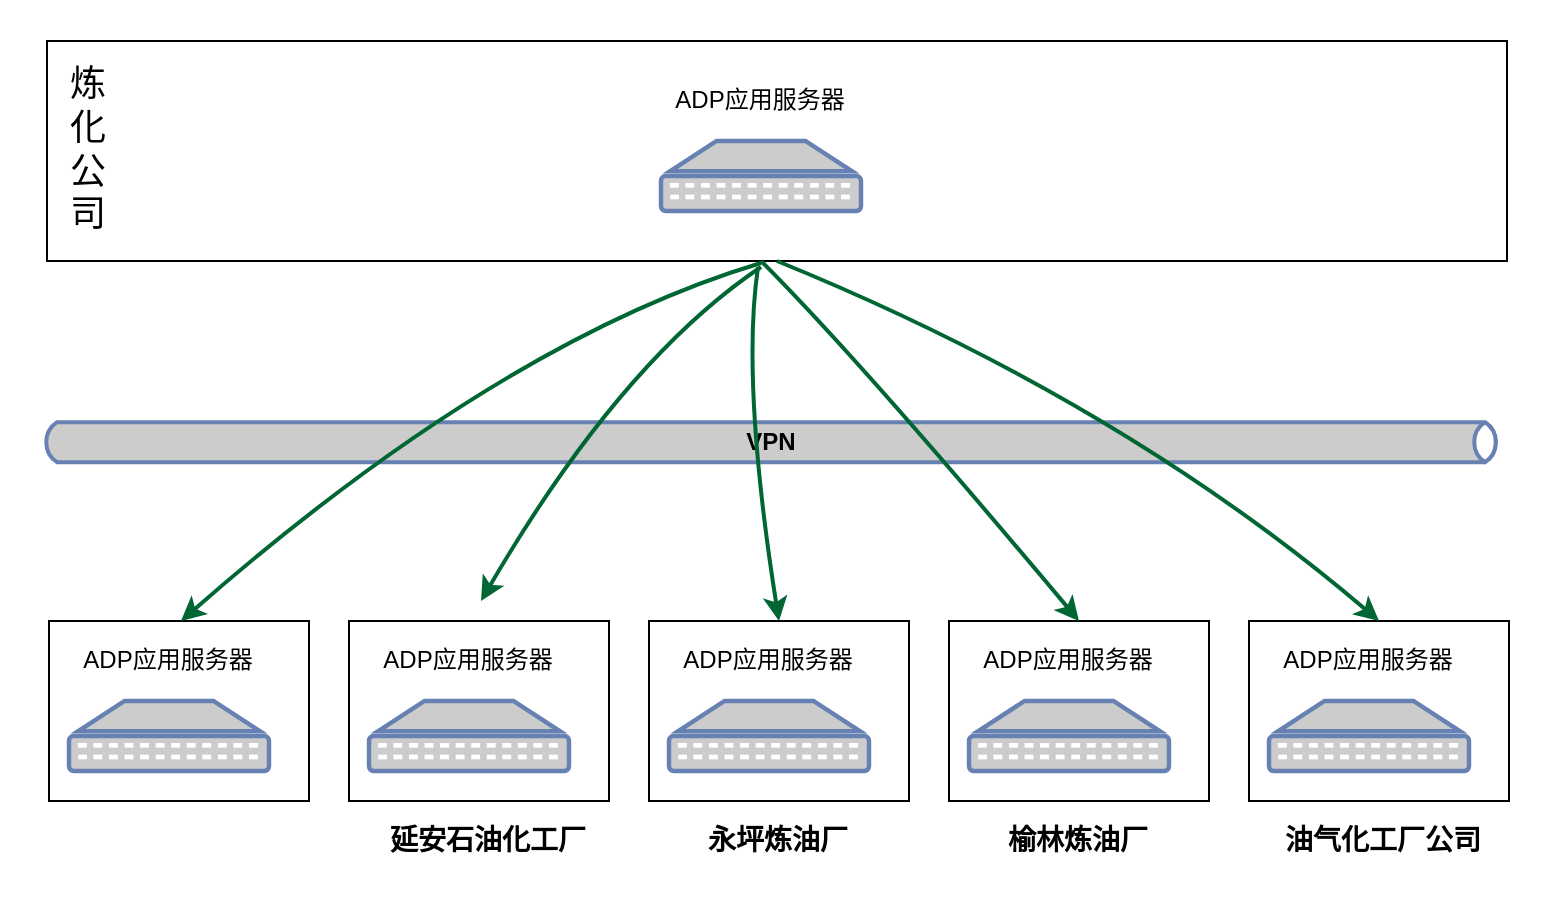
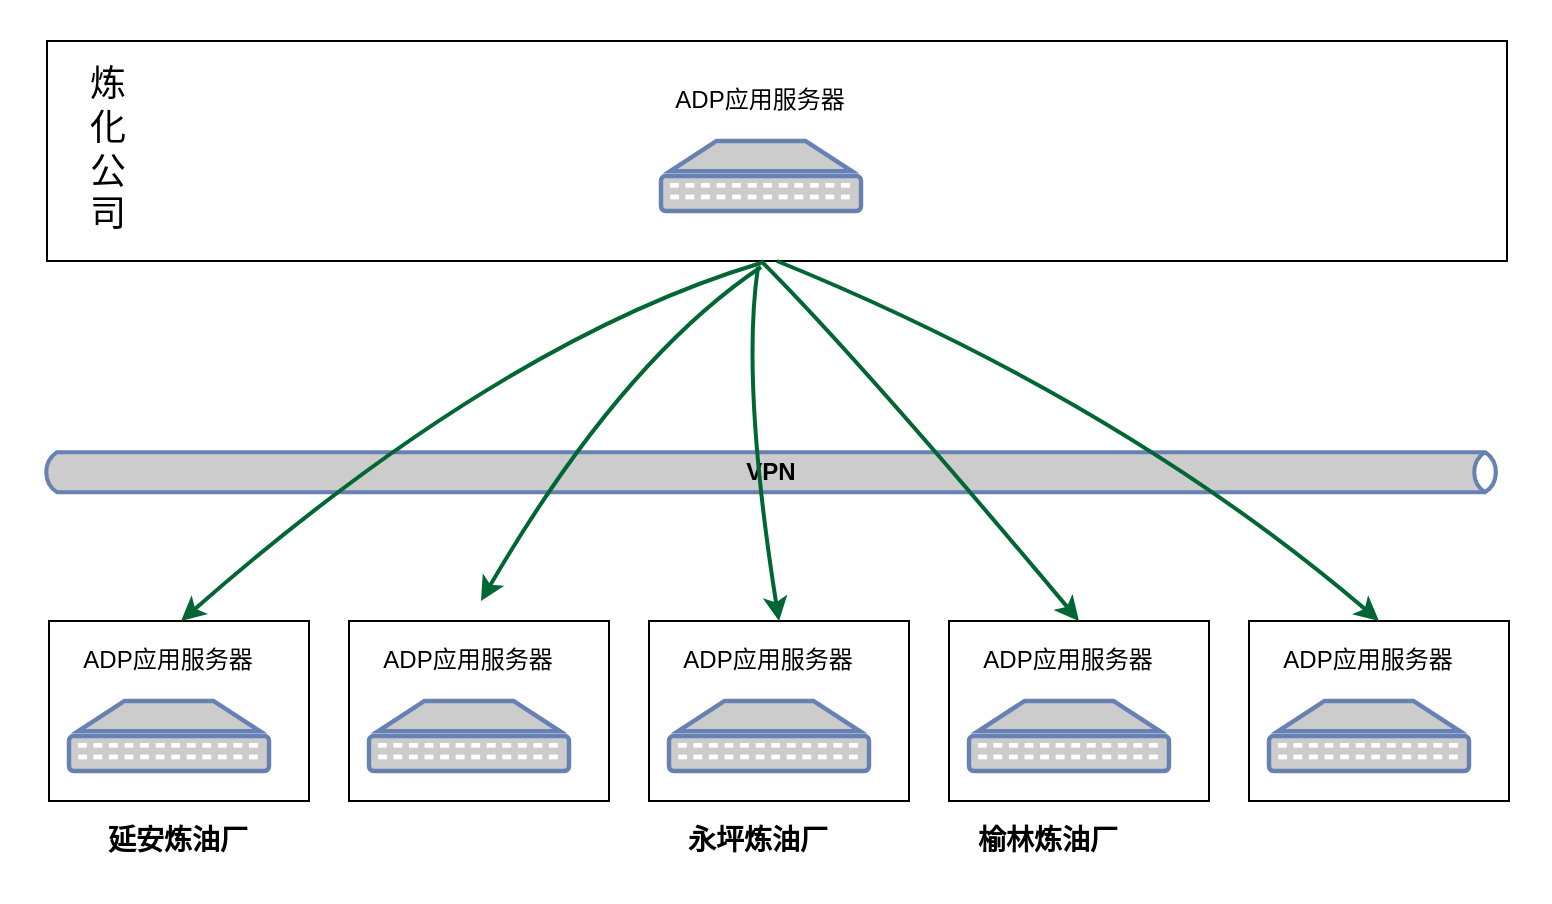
node "炼 化 公 司": moved (89, 151) -> (109, 151)
node "VPN": moved (771, 442) -> (771, 472)
node "延安炼油厂": added
node "延安石油化工厂": removed
node "永坪炼油厂": moved (779, 841) -> (759, 841)
node "榆林炼油厂": moved (1079, 841) -> (1049, 841)
node "油气化工厂公司": removed
